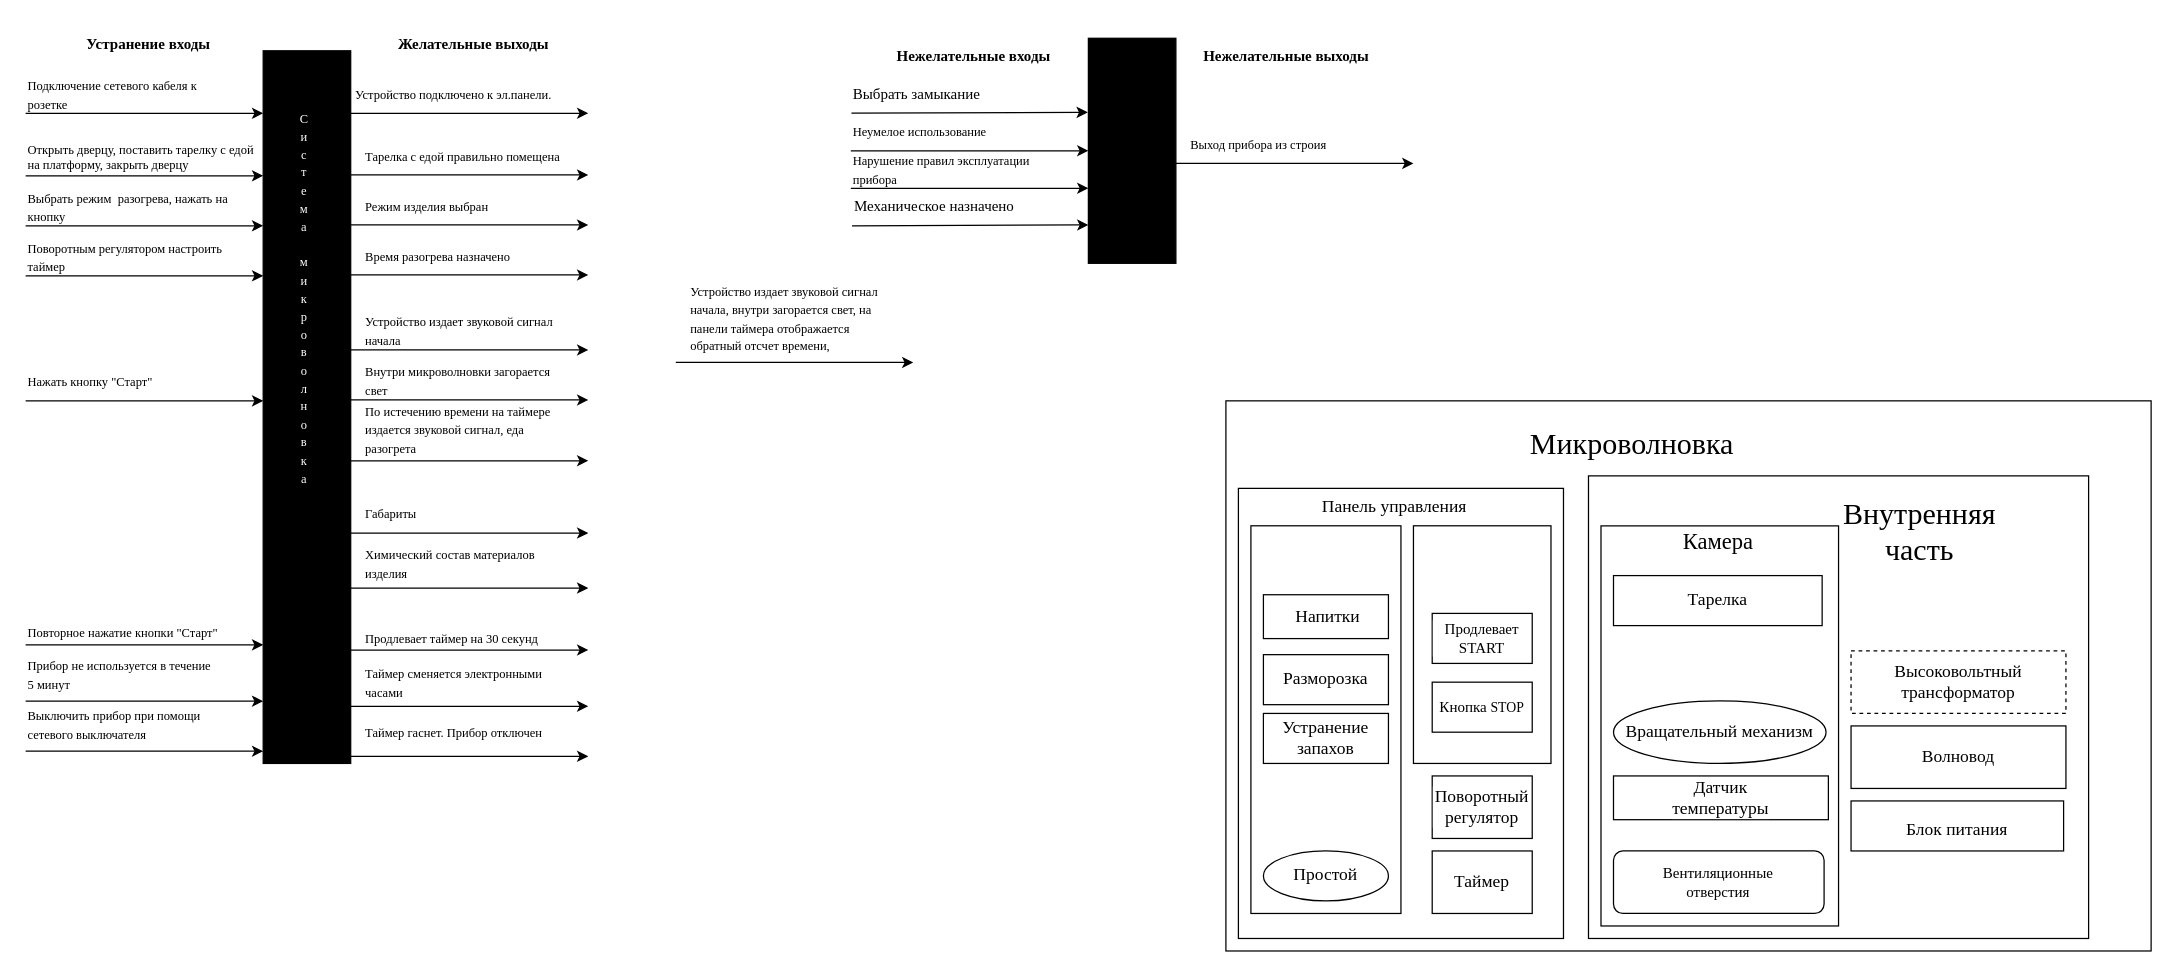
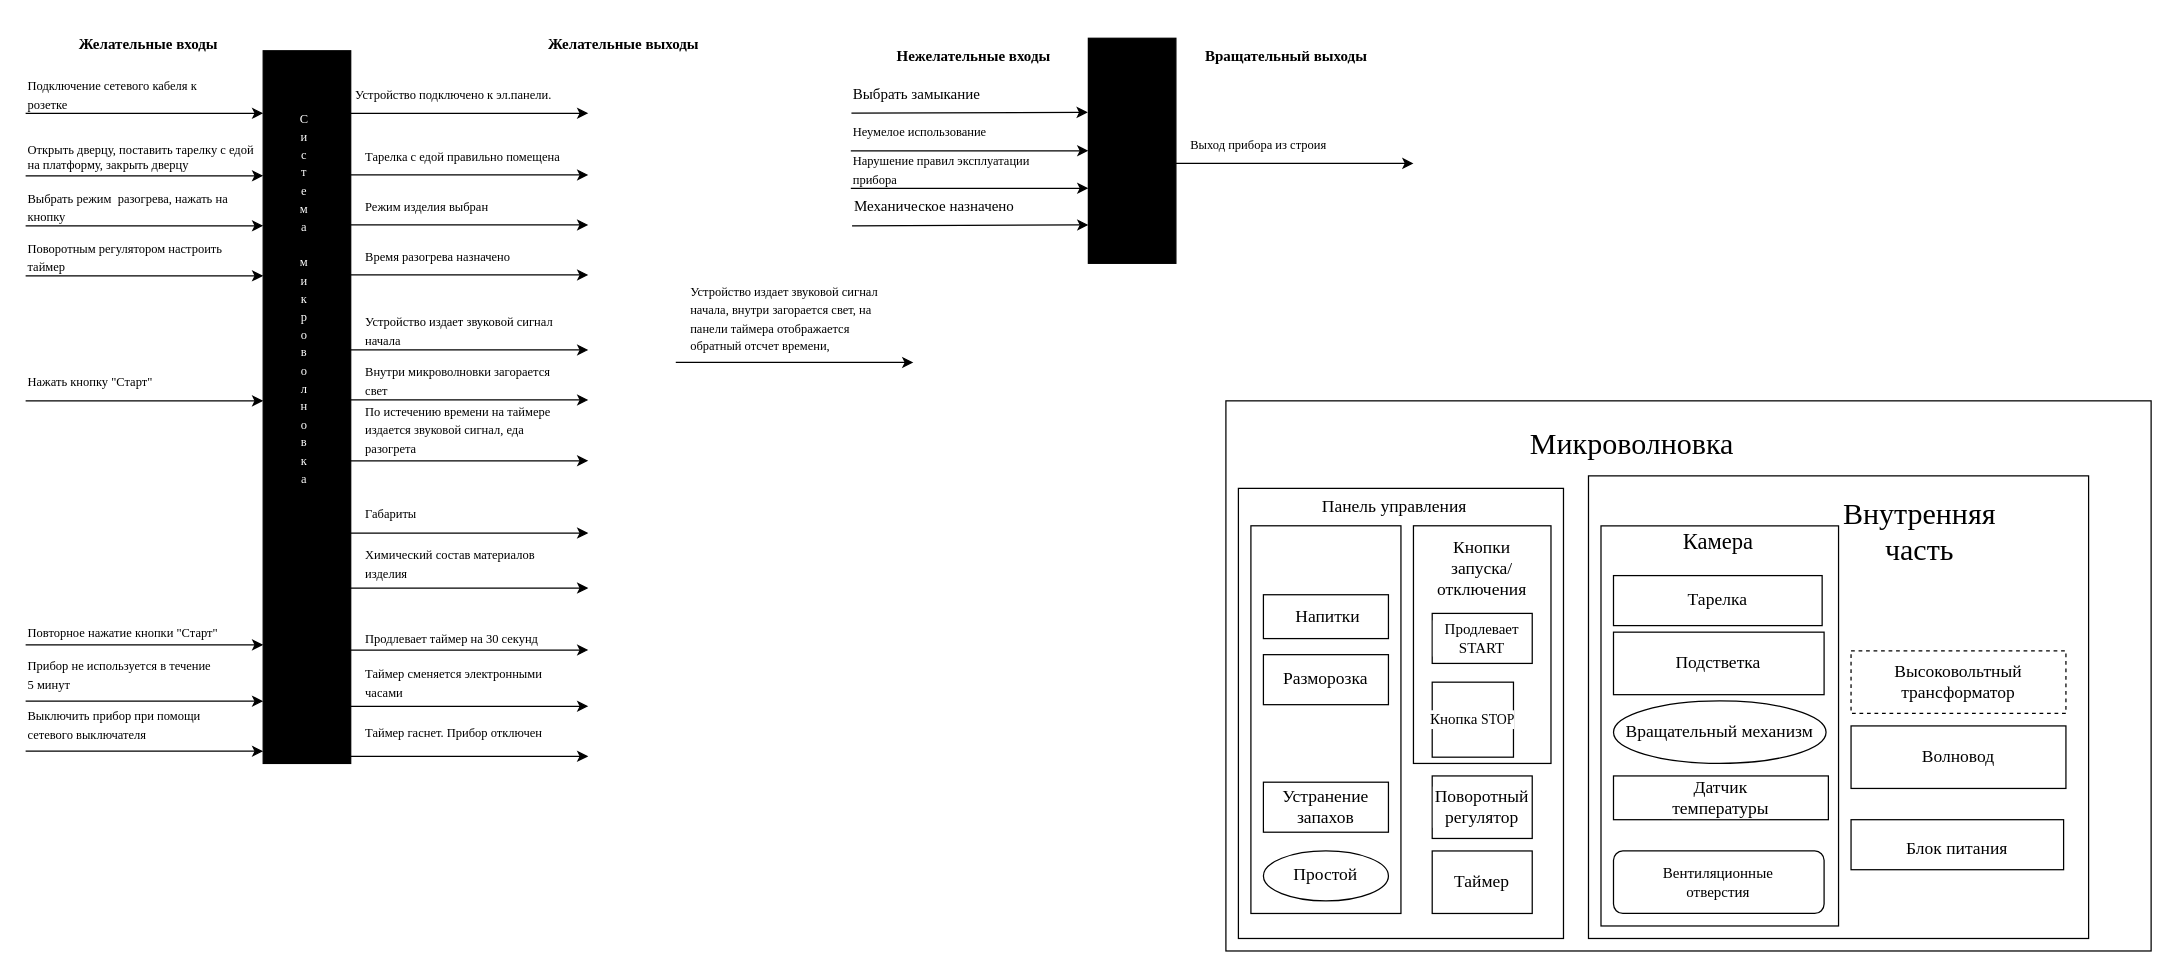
node "Устранение входы": label "Устранение входы" -> "Желательные входы"
node "Желательные выходы": moved (476, 44) -> (626, 44)
node "Нежелательные выходы": label "Нежелательные выходы" -> "Вращательный выходы"
node "Кнопки запуска/отключения": added
node "Подстветка": added
node "Кнопка STOP": size 100x50 -> 81x75
node "Устранение запахов": moved (1326, 738) -> (1326, 807)
node "Блок питания": moved (1957, 826) -> (1957, 844)
